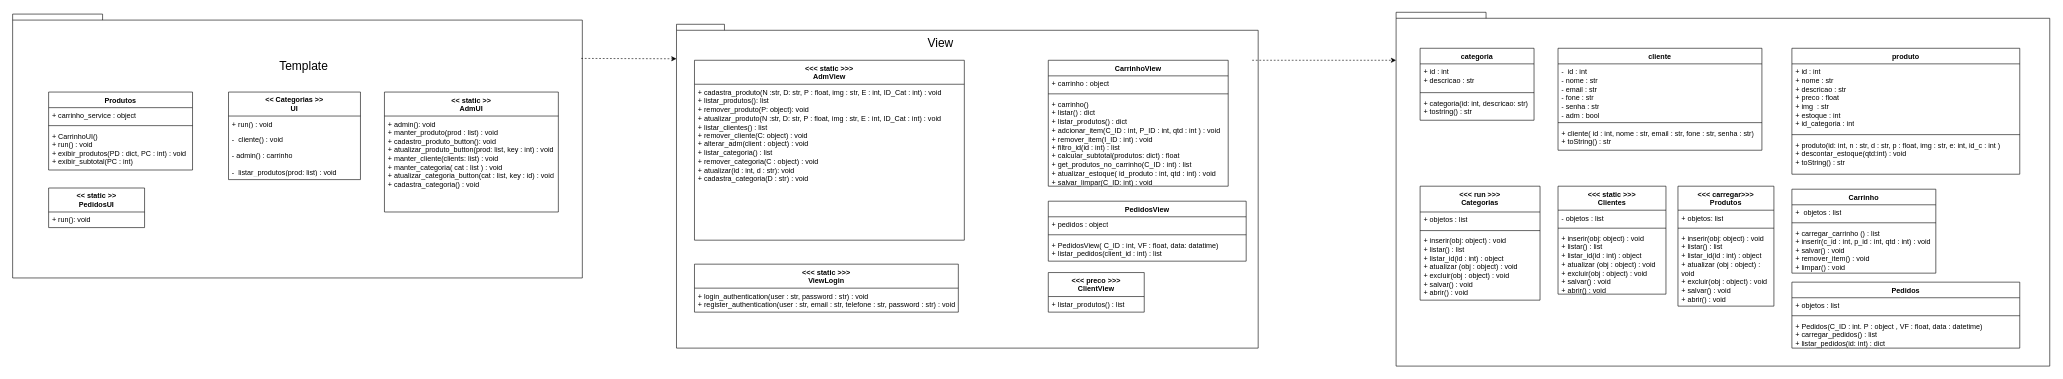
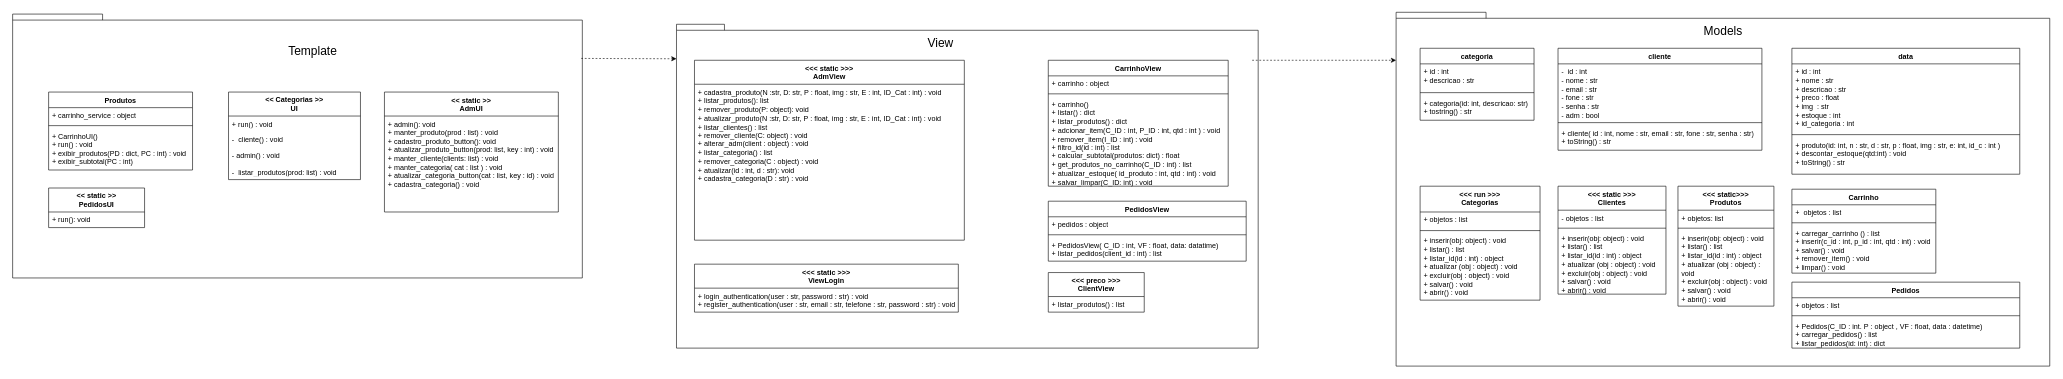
node "Models": added
node "produto": label "produto" -> "data"
node "Template": moved (303, 65) -> (312, 50)
node "- admin() : carrinho": label "- admin() : carrinho" -> "- admin() : void"
node "<<< carregar>>> Produtos": label "<<< carregar>>> Produtos" -> "<<< static>>> Produtos"
